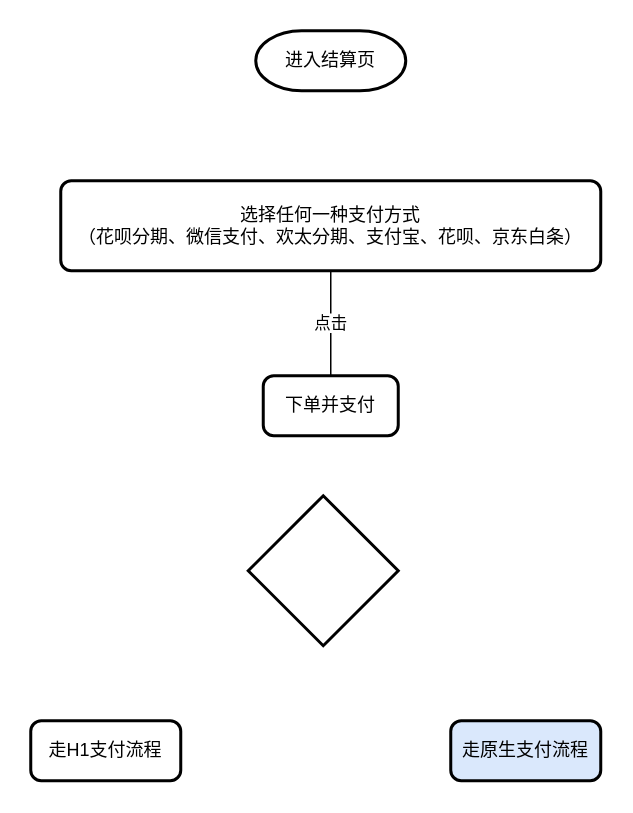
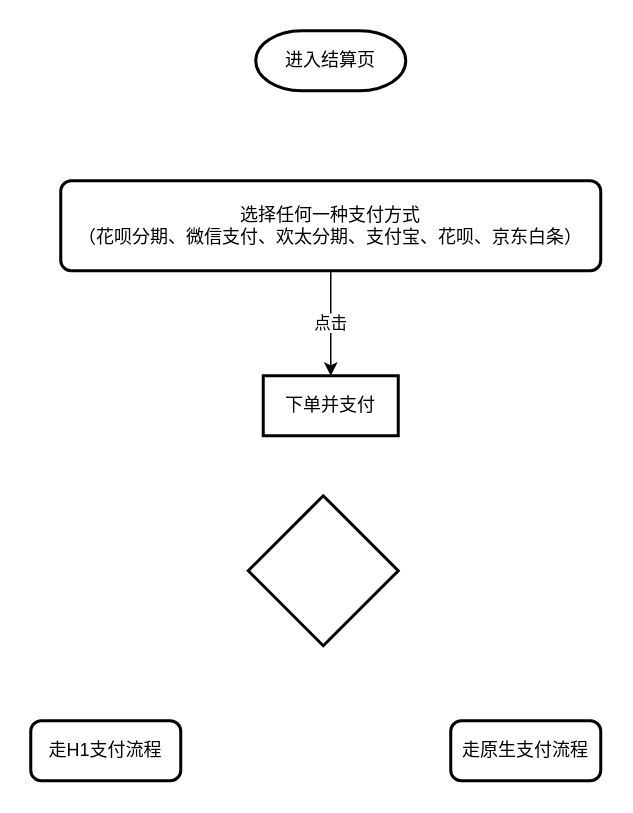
edge "选择任何一种支付方式 （花呗分期、微信支付、欢太分期、支付宝、花呗、京东白条）" -- "下单并支付": arrowhead none -> classic
node "下单并支付": shape rounded rectangle -> rectangle
node "走原生支付流程": fillcolor #dae8fc -> #ffffff
